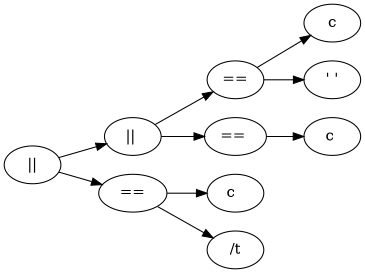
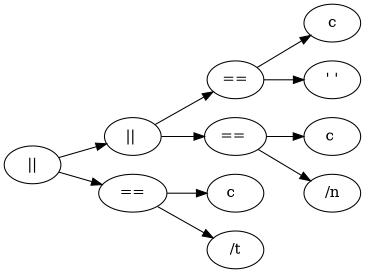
node "/n": added
